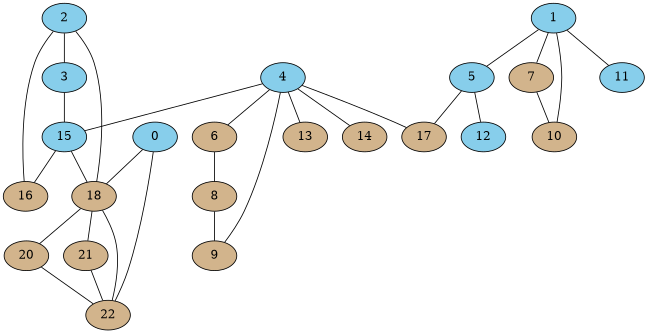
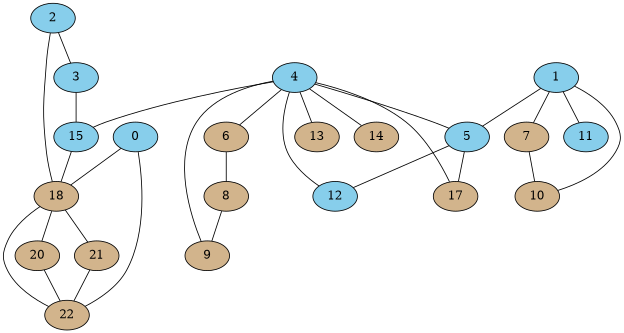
edge "4" -- "5": added
edge "4" -- "12": added
node "16": removed
